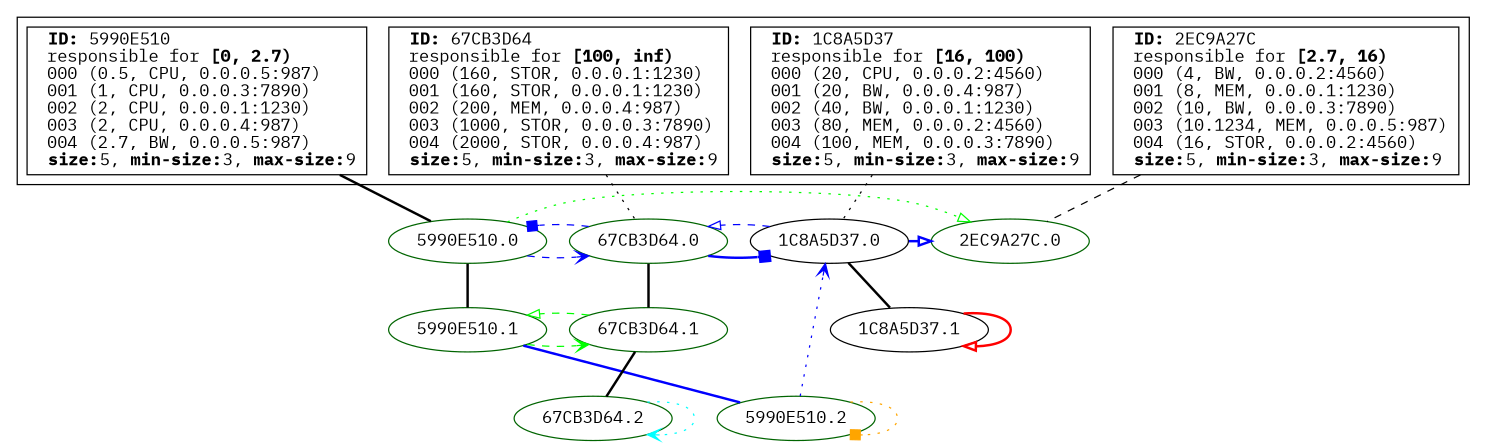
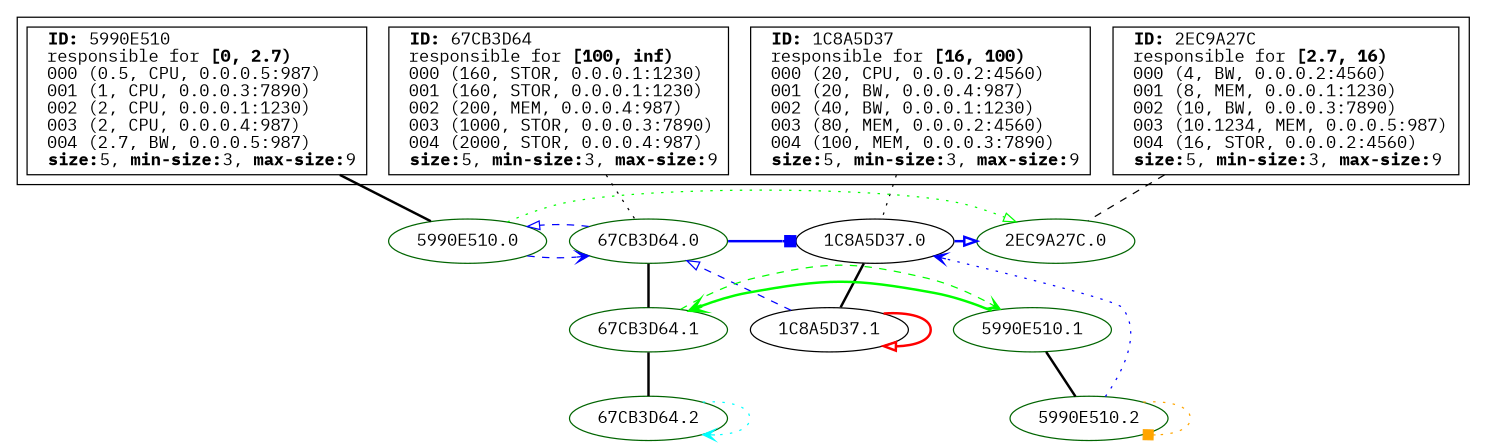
edge "67CB3D64.0" -> "5990E510.0": arrowhead box -> onormal
edge "1C8A5D37.0" -> "67CB3D64.0": now "1C8A5D37.1" -> "67CB3D64.0"
edge "5990E510.0" -- "5990E510.1": removed
edge "67CB3D64.1" -> "5990E510.1": arrowhead onormal -> vee
edge "5990E510.1" -> "67CB3D64.1": style dashed -> bold
edge "5990E510.1" -- "5990E510.2": color blue -> black
